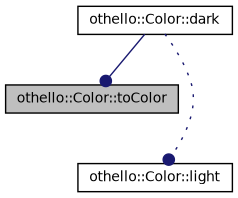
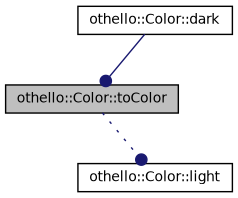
edge "othello::Color::dark" -> "othello::Color::light": now "othello::Color::toColor" -> "othello::Color::light"
